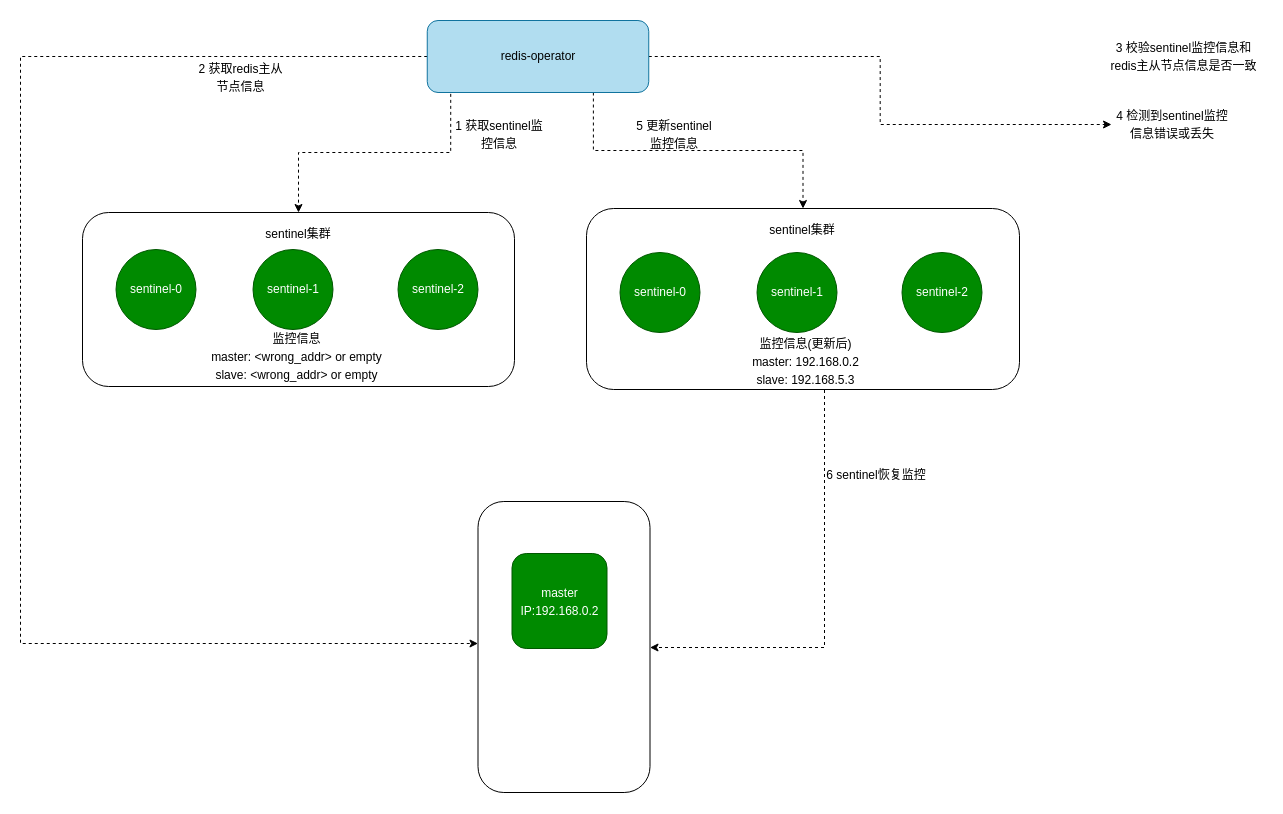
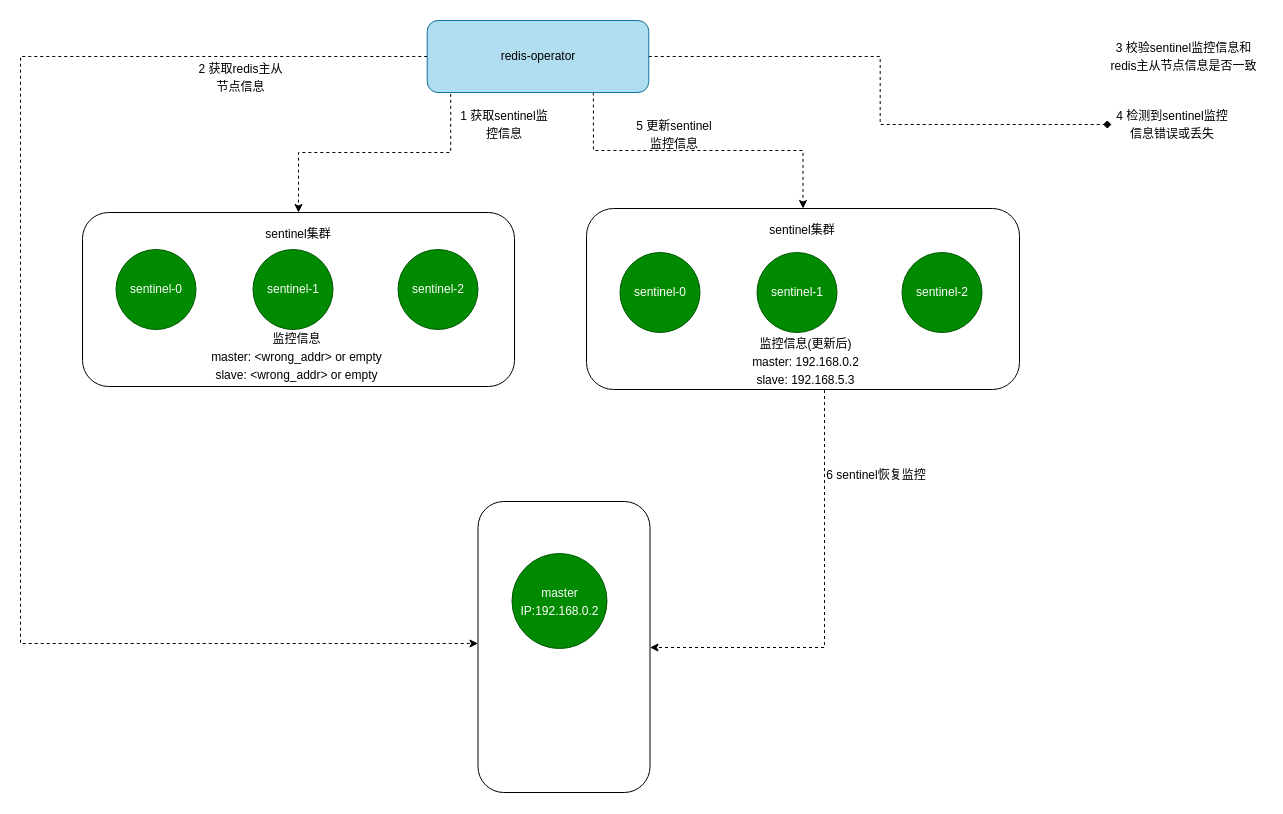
edge "redis-operator" -> "4 检测到sentinel监控信息错误或丢失": arrowhead classic -> diamond
node "1 获取sentinel监控信息": moved (499, 135) -> (504, 125)
node "master IP:192.168.0.2": shape rounded rectangle -> ellipse
